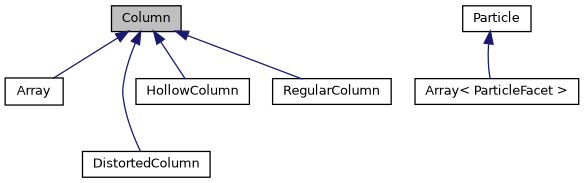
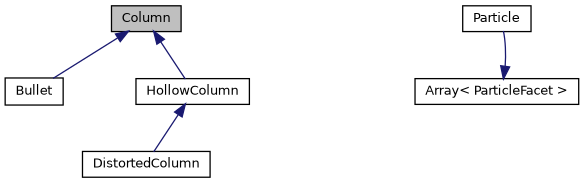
edge "Array< ParticleFacet >" -> "Particle": reversed
node "Array": label "Array" -> "Bullet"
node "RegularColumn": removed
edge "DistortedColumn" -> "Column": now "DistortedColumn" -> "HollowColumn"
